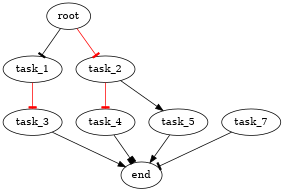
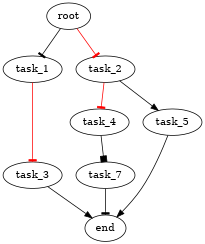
edge "task_4" -> "end": now "task_4" -> "task_7"
